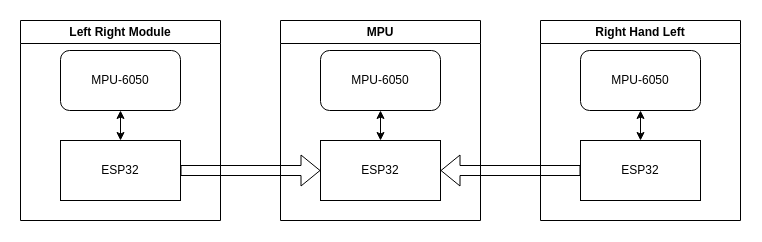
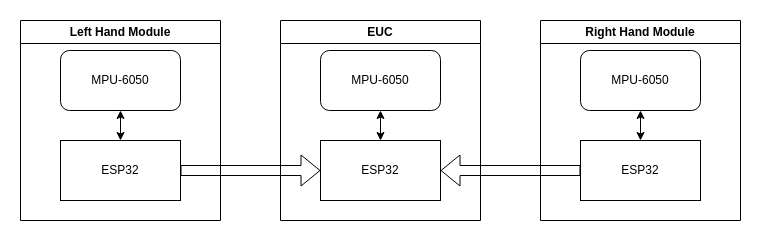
node "Left Right Module": label "Left Right Module" -> "Left Hand Module"
node "MPU": label "MPU" -> "EUC"
node "Right Hand Left": label "Right Hand Left" -> "Right Hand Module"
